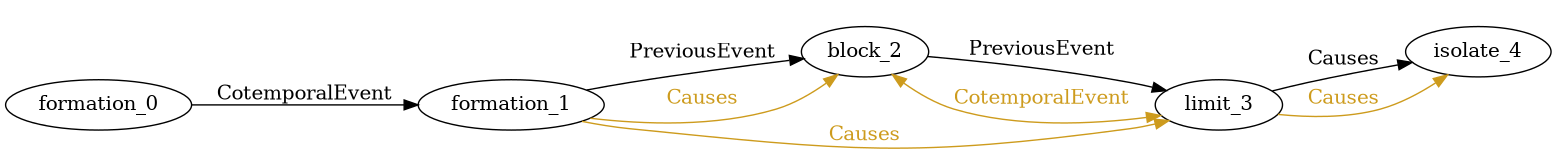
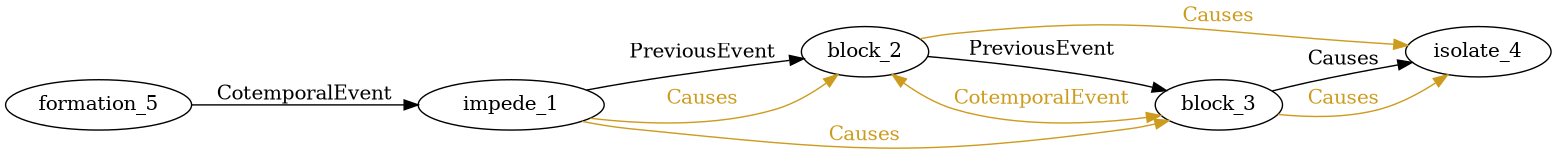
edge "block_2" -> "isolate_4": added, label "Causes"
node "formation_0": label "formation_0" -> "formation_5"
node "formation_1": label "formation_1" -> "impede_1"
node "limit_3": label "limit_3" -> "block_3"
